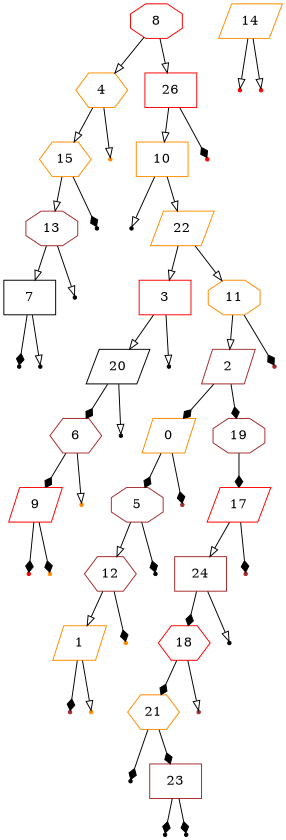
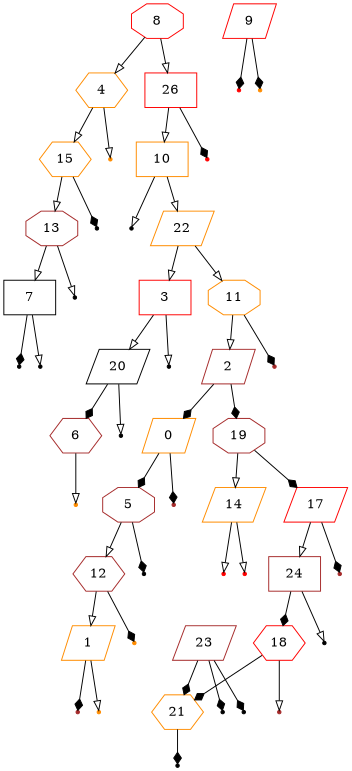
edge "6" -> "9": removed
edge "19" -> "14": added
edge "21" -> "23": reversed
node "23": shape box -> parallelogram
